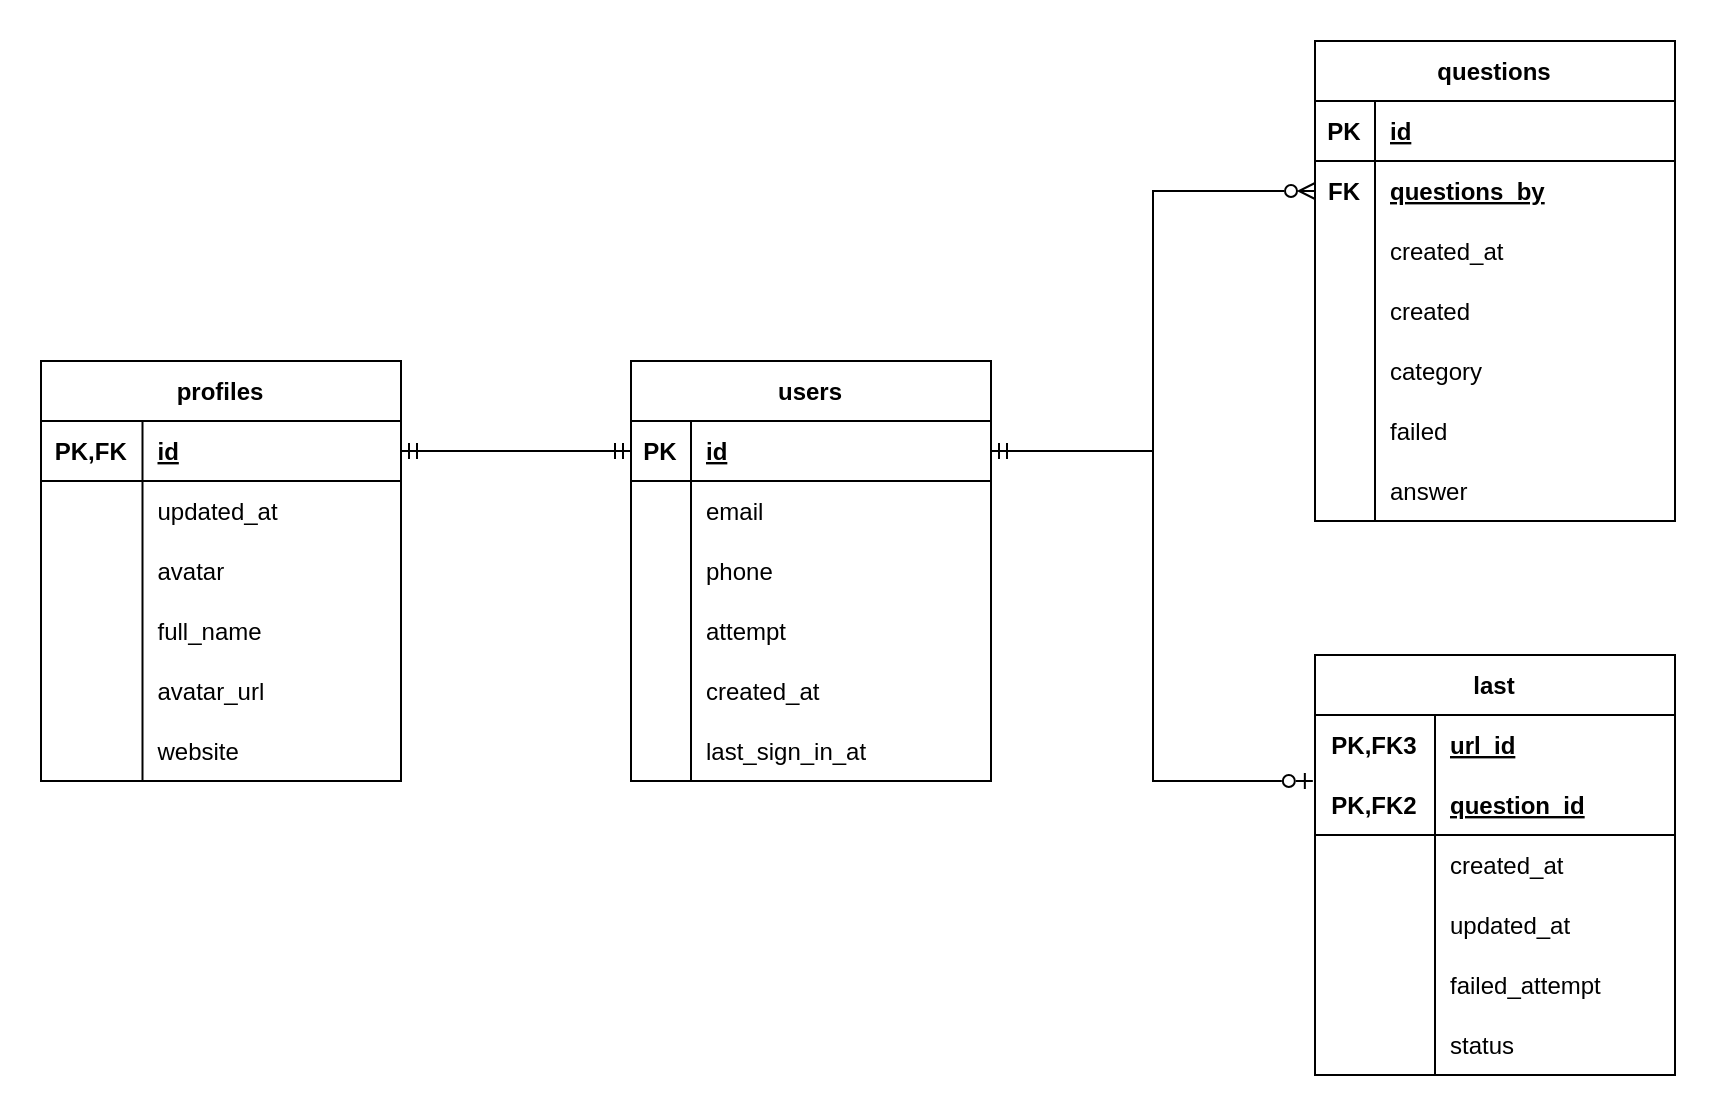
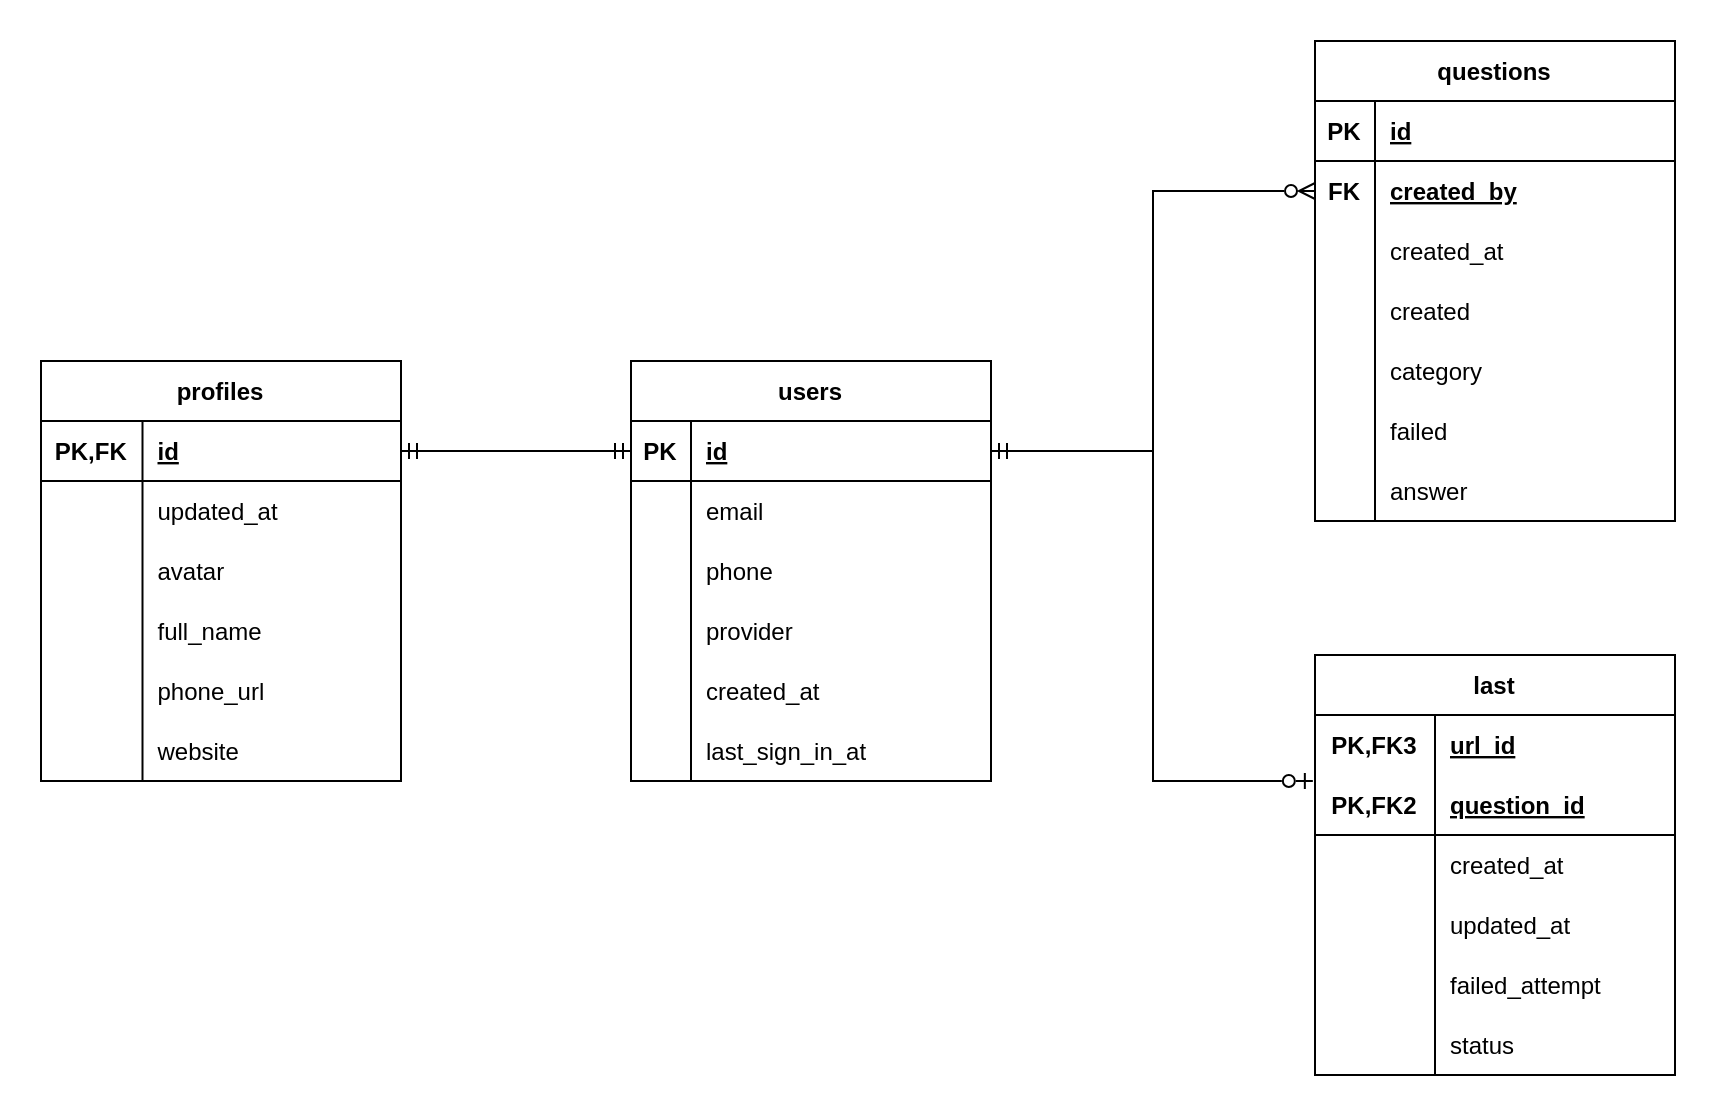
node "questions_by": label "questions_by" -> "created_by"
node "attempt": label "attempt" -> "provider"
node "avatar_url": label "avatar_url" -> "phone_url"
